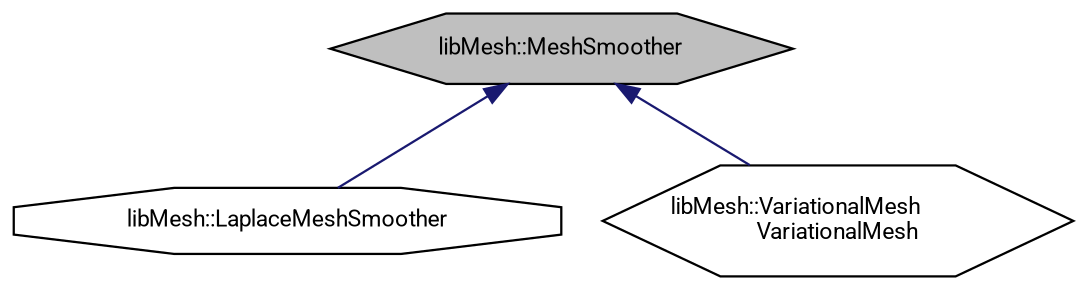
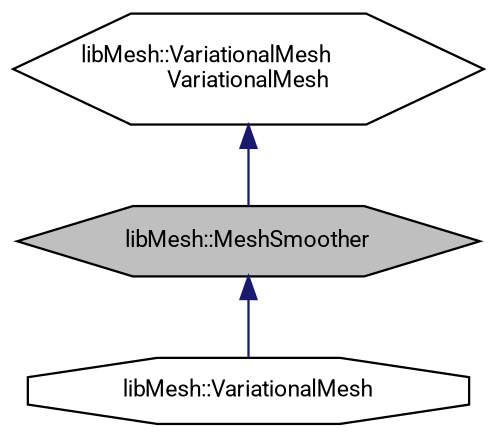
edge "libMesh::VariationalMesh VariationalMesh" -> "libMesh::MeshSmoother": reversed
node "libMesh::LaplaceMeshSmoother": label "libMesh::LaplaceMeshSmoother" -> "libMesh::VariationalMesh"
